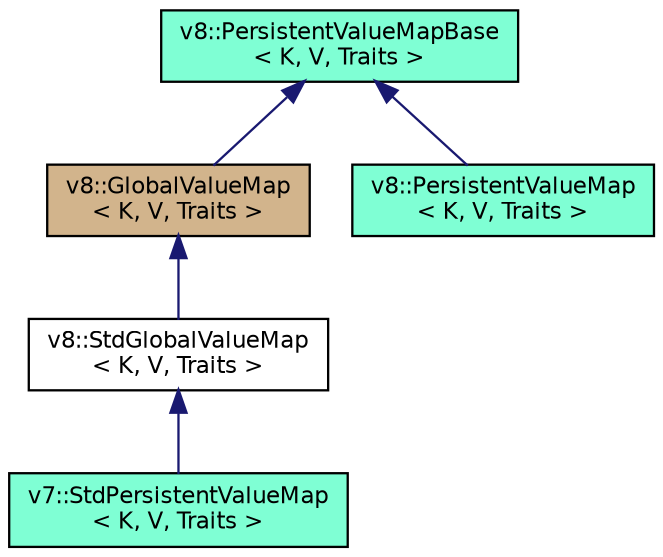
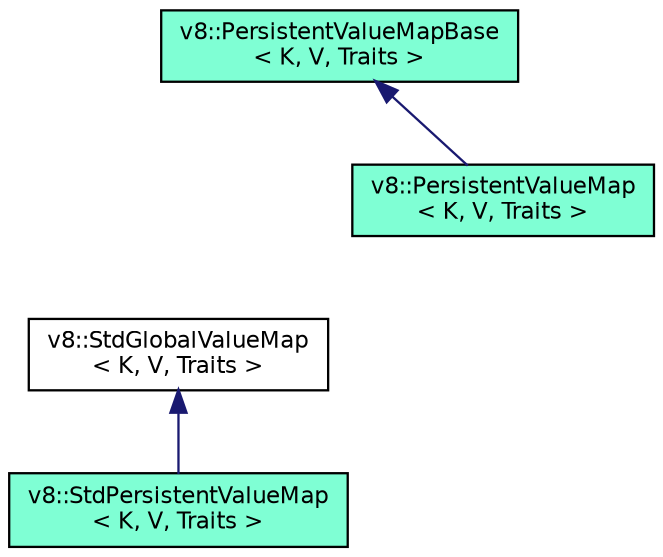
node "v8::GlobalValueMap < K, V, Traits >": removed
node "v7::StdPersistentValueMap < K, V, Traits >": label "v7::StdPersistentValueMap < K, V, Traits >" -> "v8::StdPersistentValueMap < K, V, Traits >"
